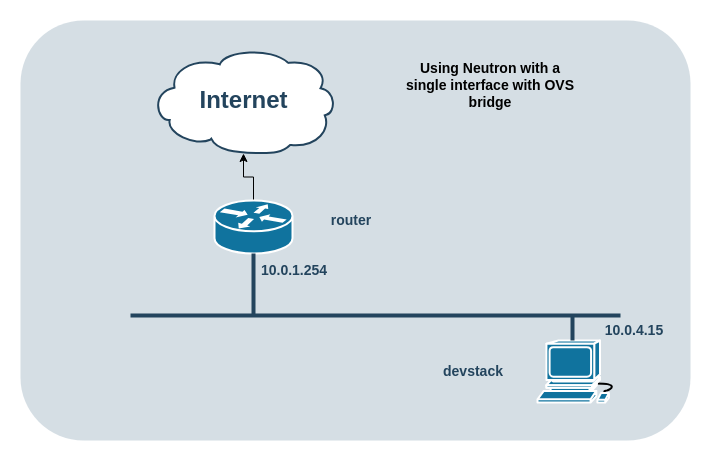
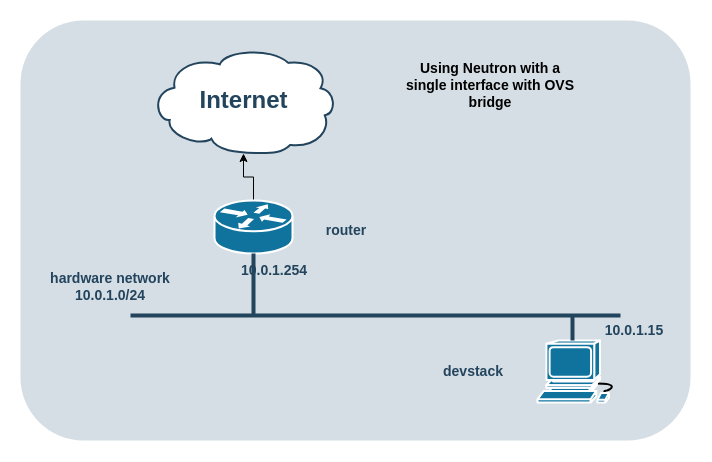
node "router": moved (352, 221) -> (347, 231)
node "10.0.1.254": moved (295, 270) -> (275, 270)
node "hardware network 10.0.1.0/24": added
node "10.0.4.15": label "10.0.4.15" -> "10.0.1.15"
